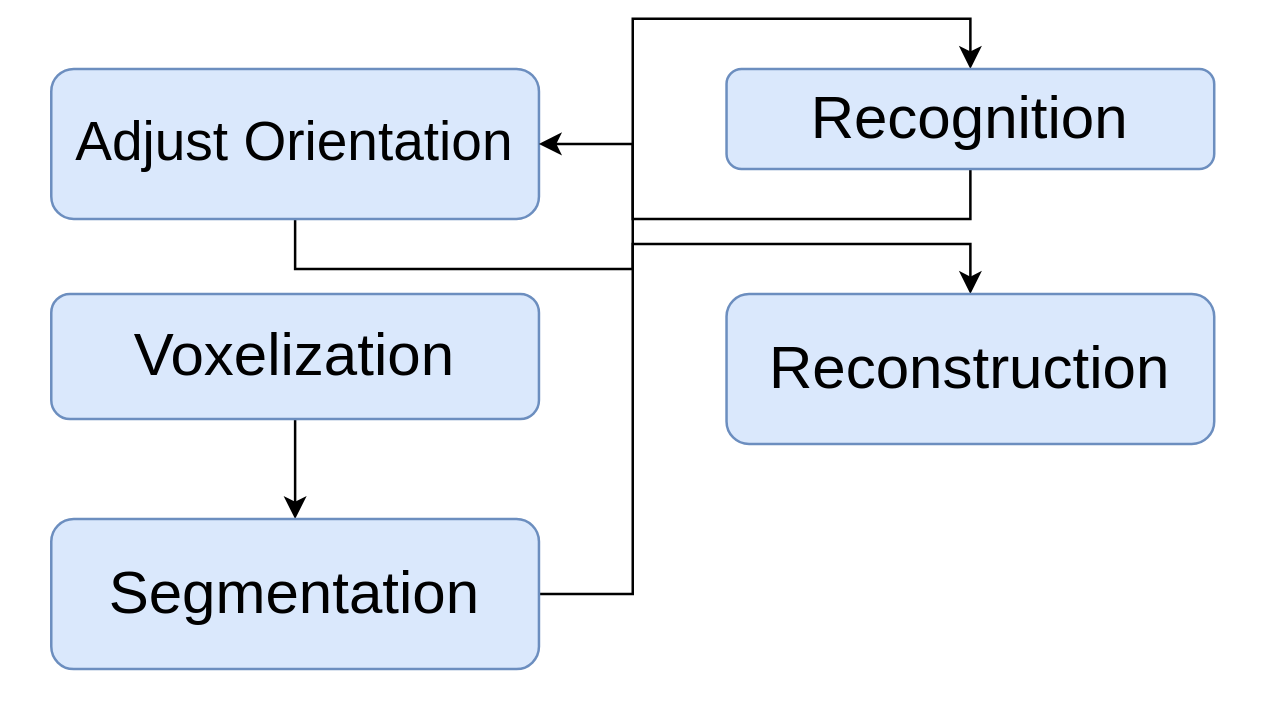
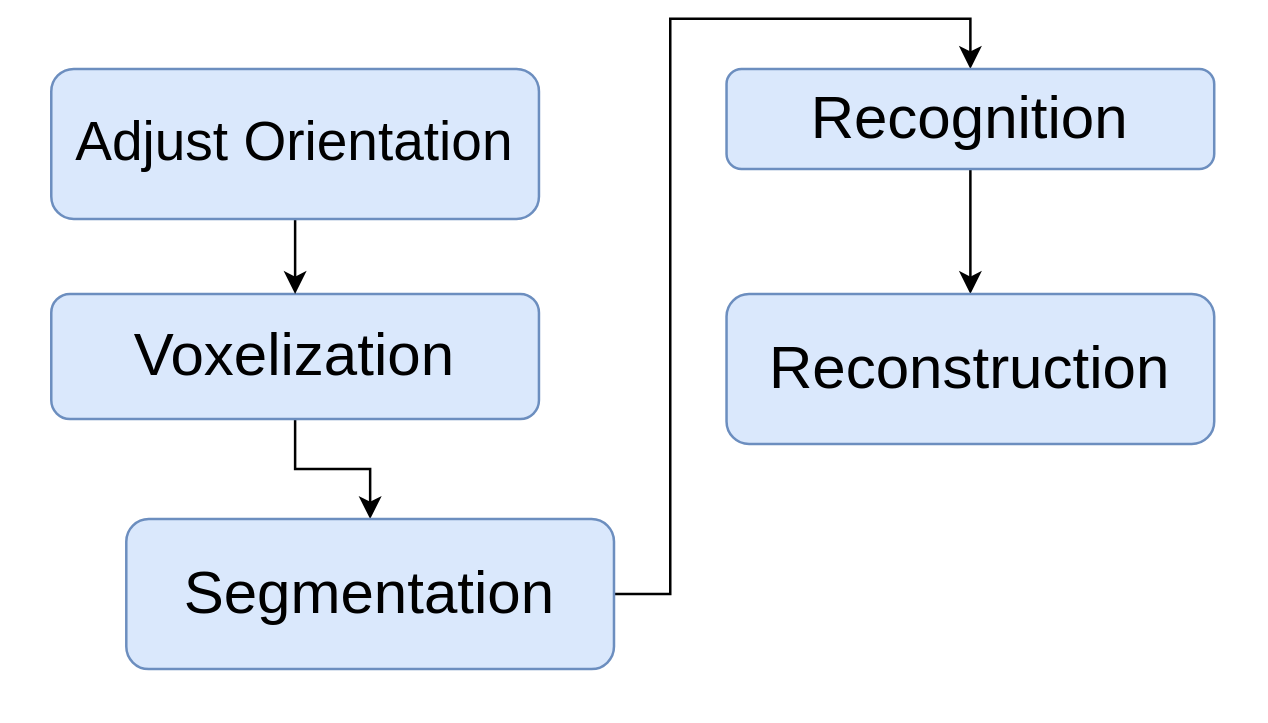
edge "Recognition" -> "Adjust Orientation": now "Recognition" -> "Reconstruction"
edge "Adjust Orientation" -> "Reconstruction": now "Adjust Orientation" -> "Voxelization"
node "Segmentation": moved (295, 594) -> (370, 594)
